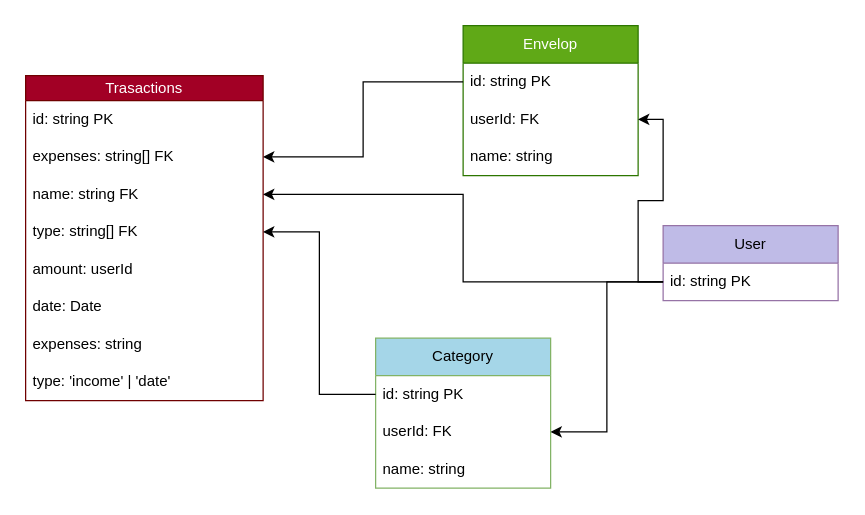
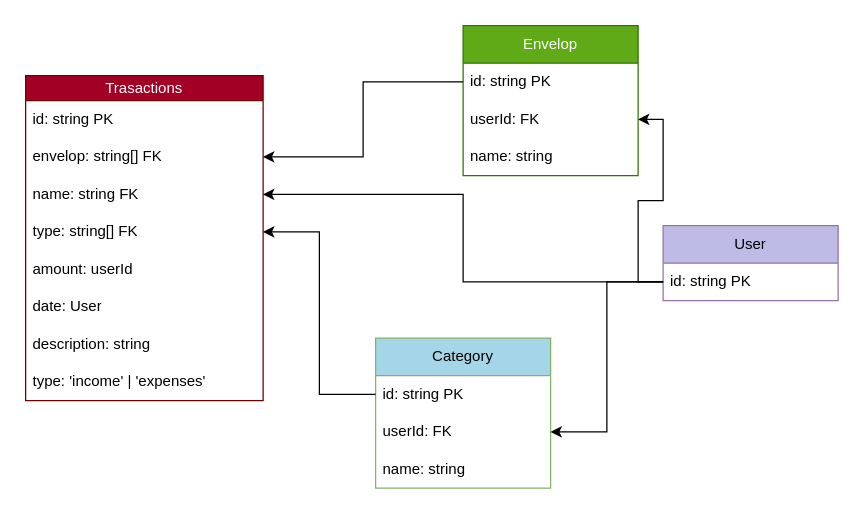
node "expenses: string[] FK": label "expenses: string[] FK" -> "envelop: string[] FK"
node "date: Date": label "date: Date" -> "date: User"
node "expenses: string": label "expenses: string" -> "description: string"
node "type: 'income' | 'date'": label "type: 'income' | 'date'" -> "type: 'income' | 'expenses'"
